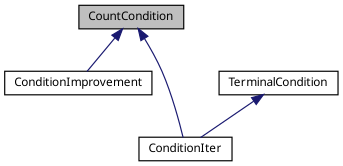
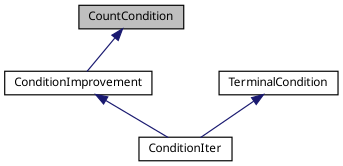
edge "ConditionIter" -> "CountCondition": now "ConditionIter" -> "ConditionImprovement"
